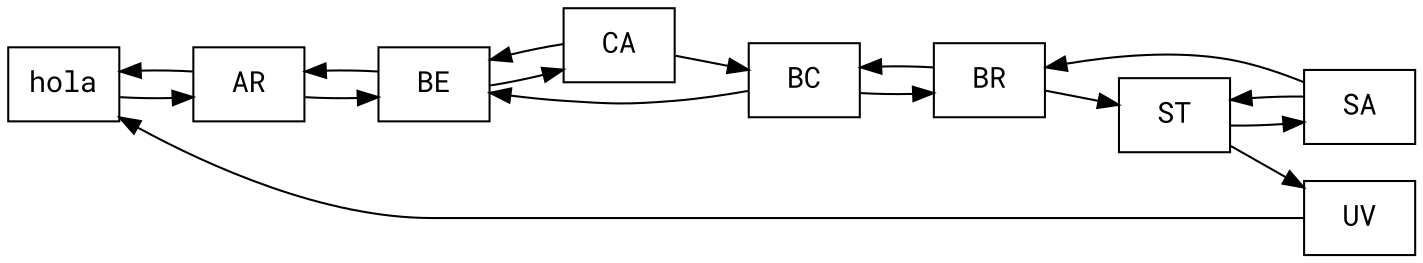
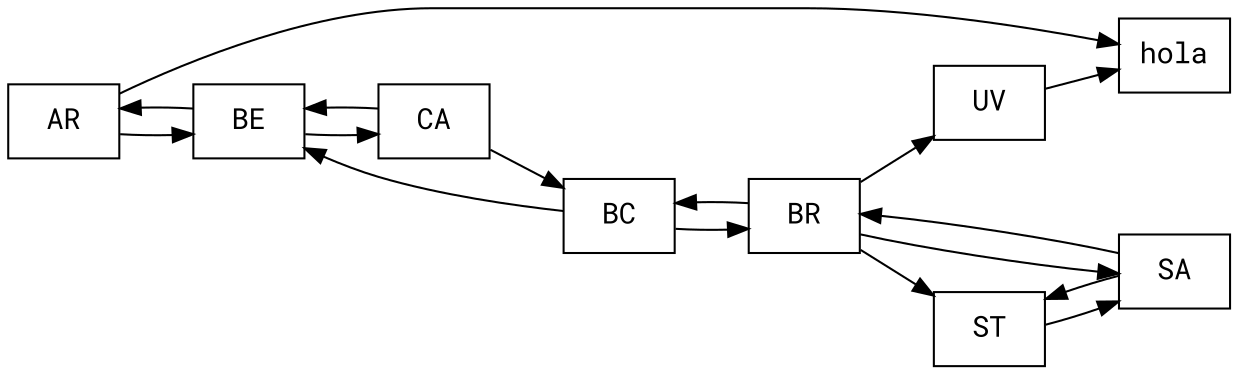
edge "hola" -> "AR": removed
edge "ST" -> "UV": now "BR" -> "UV"
edge "BR" -> "SA": added
